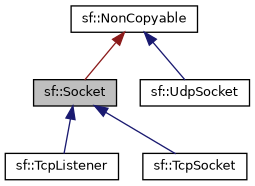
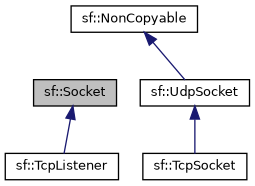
edge "sf::Socket" -> "sf::NonCopyable": removed
edge "sf::TcpSocket" -> "sf::Socket": now "sf::TcpSocket" -> "sf::UdpSocket"
